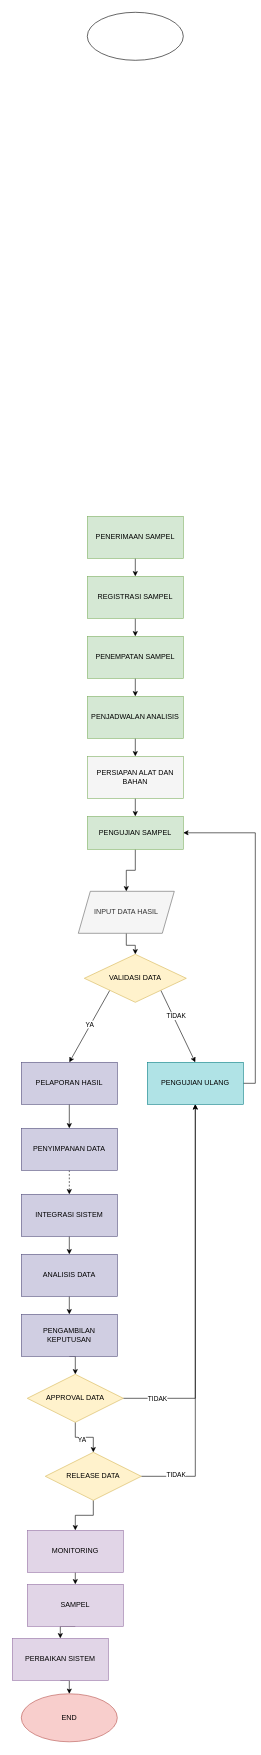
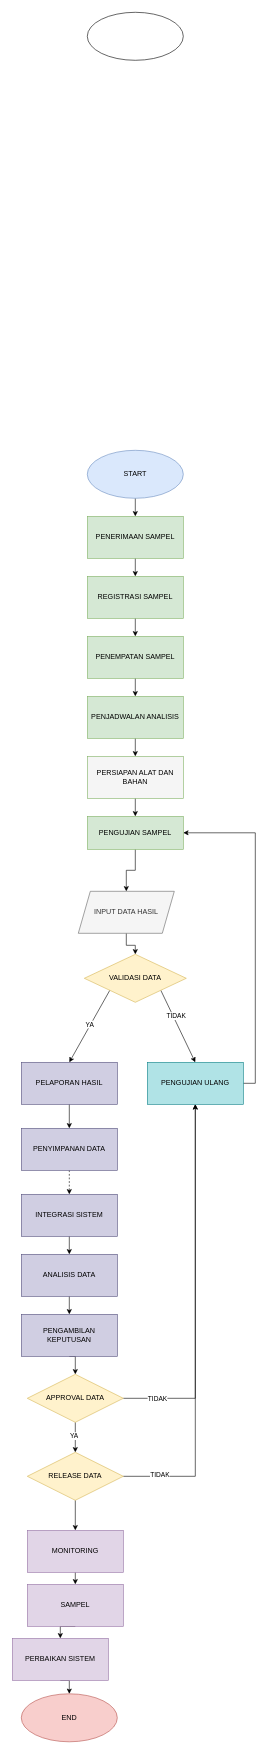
node "START": added
edge "START" -> "PENERIMAAN SAMPEL": added
node "RELEASE DATA": moved (93, 1476) -> (75, 1476)
